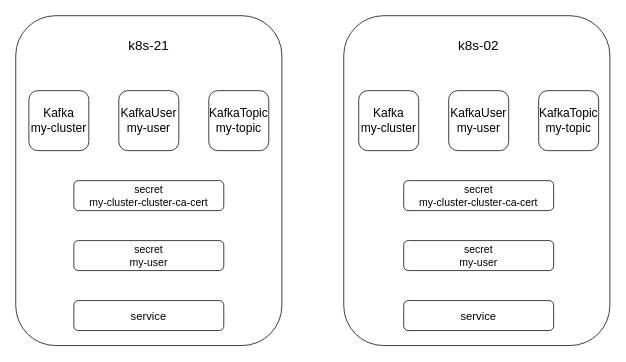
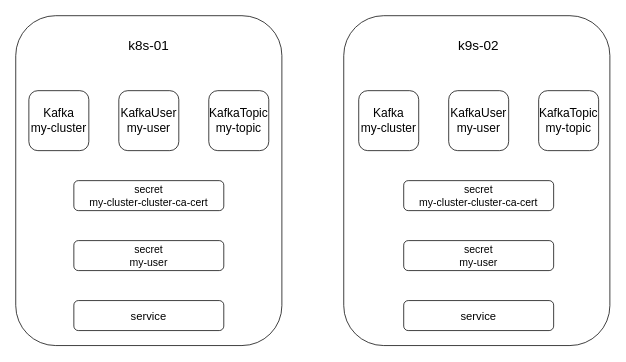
node "k8s-21": label "k8s-21" -> "k8s-01"
node "k8s-02": label "k8s-02" -> "k9s-02"
